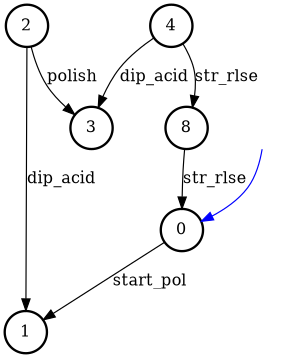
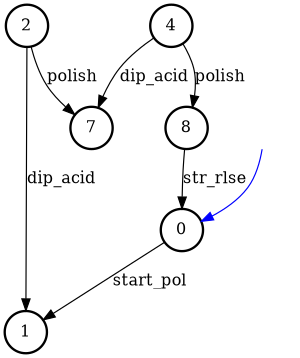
edge "4" -> "8": label "str_rlse" -> "polish"
node "3": label "3" -> "7"
